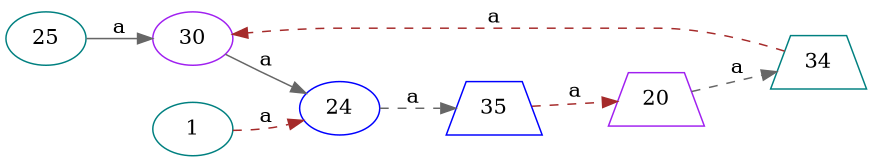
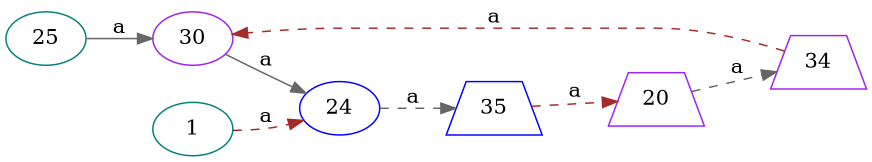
node "34": color teal -> purple
